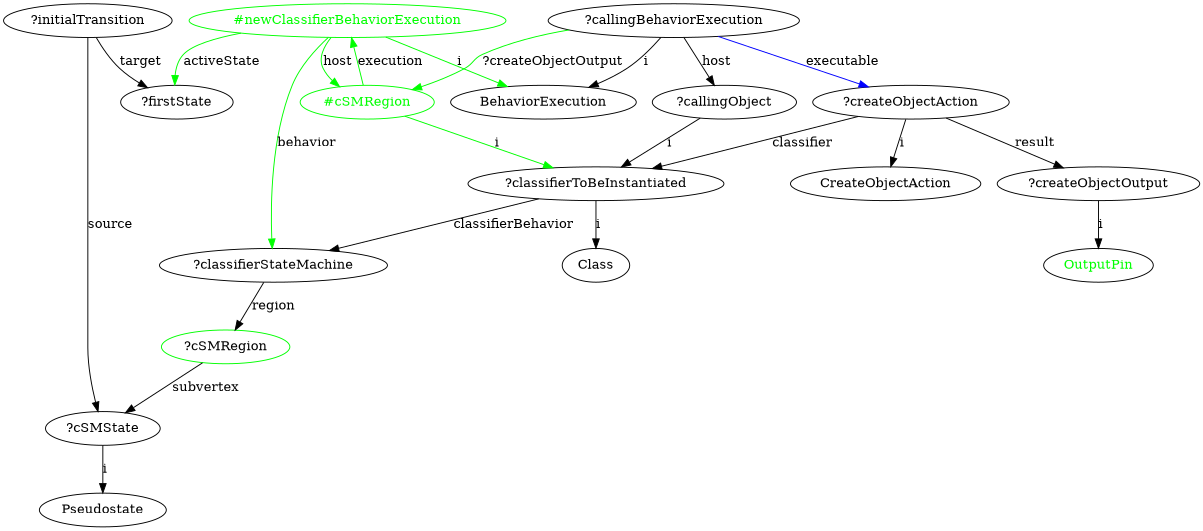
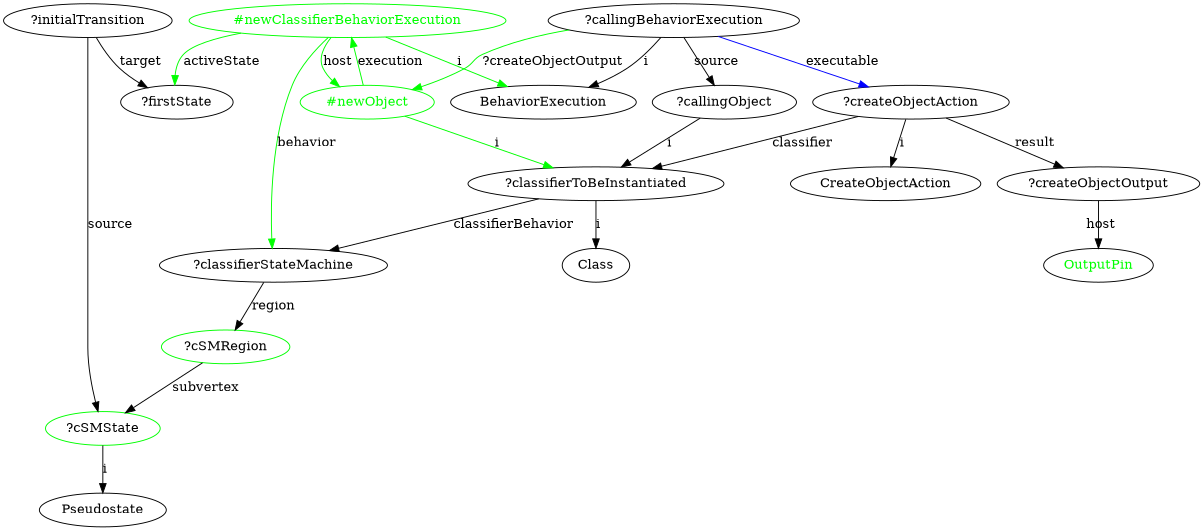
edge "?callingBehaviorExecution" -> "?callingObject": label "host" -> "source"
node "#cSMRegion": label "#cSMRegion" -> "#newObject"
edge "?createObjectOutput" -> "OutputPin": label "i" -> "host"
node "?cSMState": color black -> green
